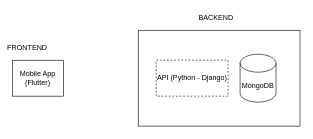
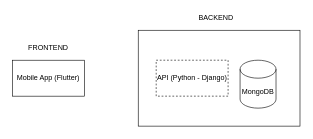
node "FRONTEND": moved (27, 48) -> (48, 48)
node "Mobile App (Flutter)": size 51x36 -> 72x36
node "MongoDB": moved (258, 78) -> (258, 84)
